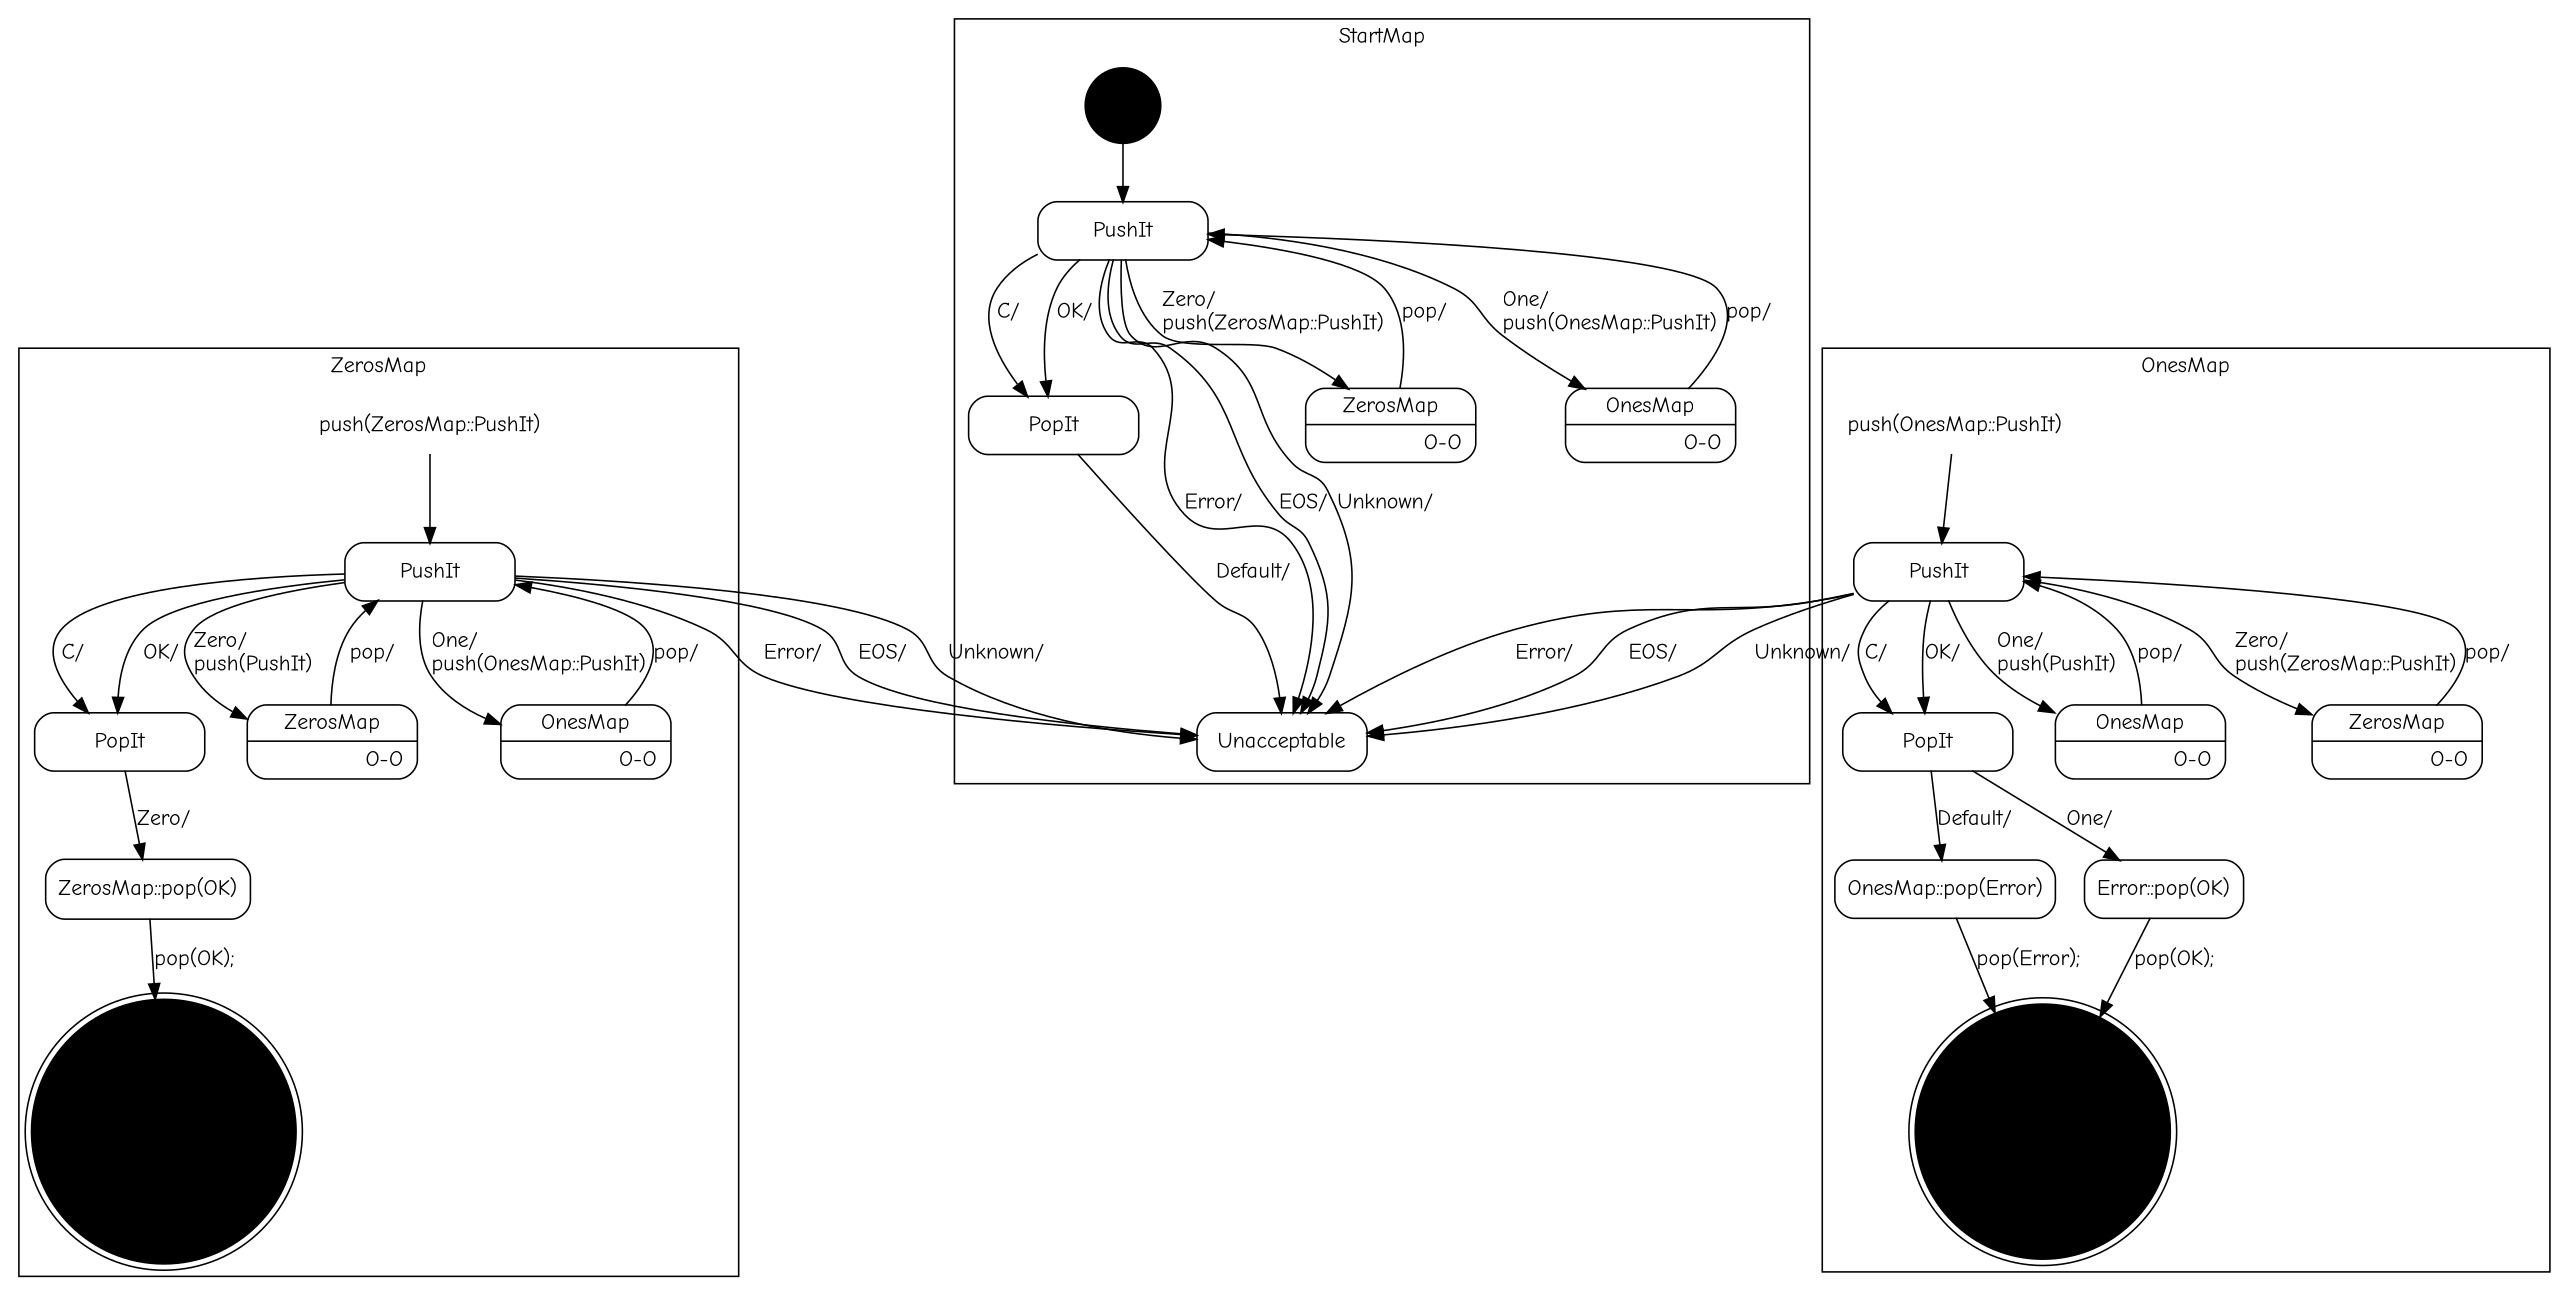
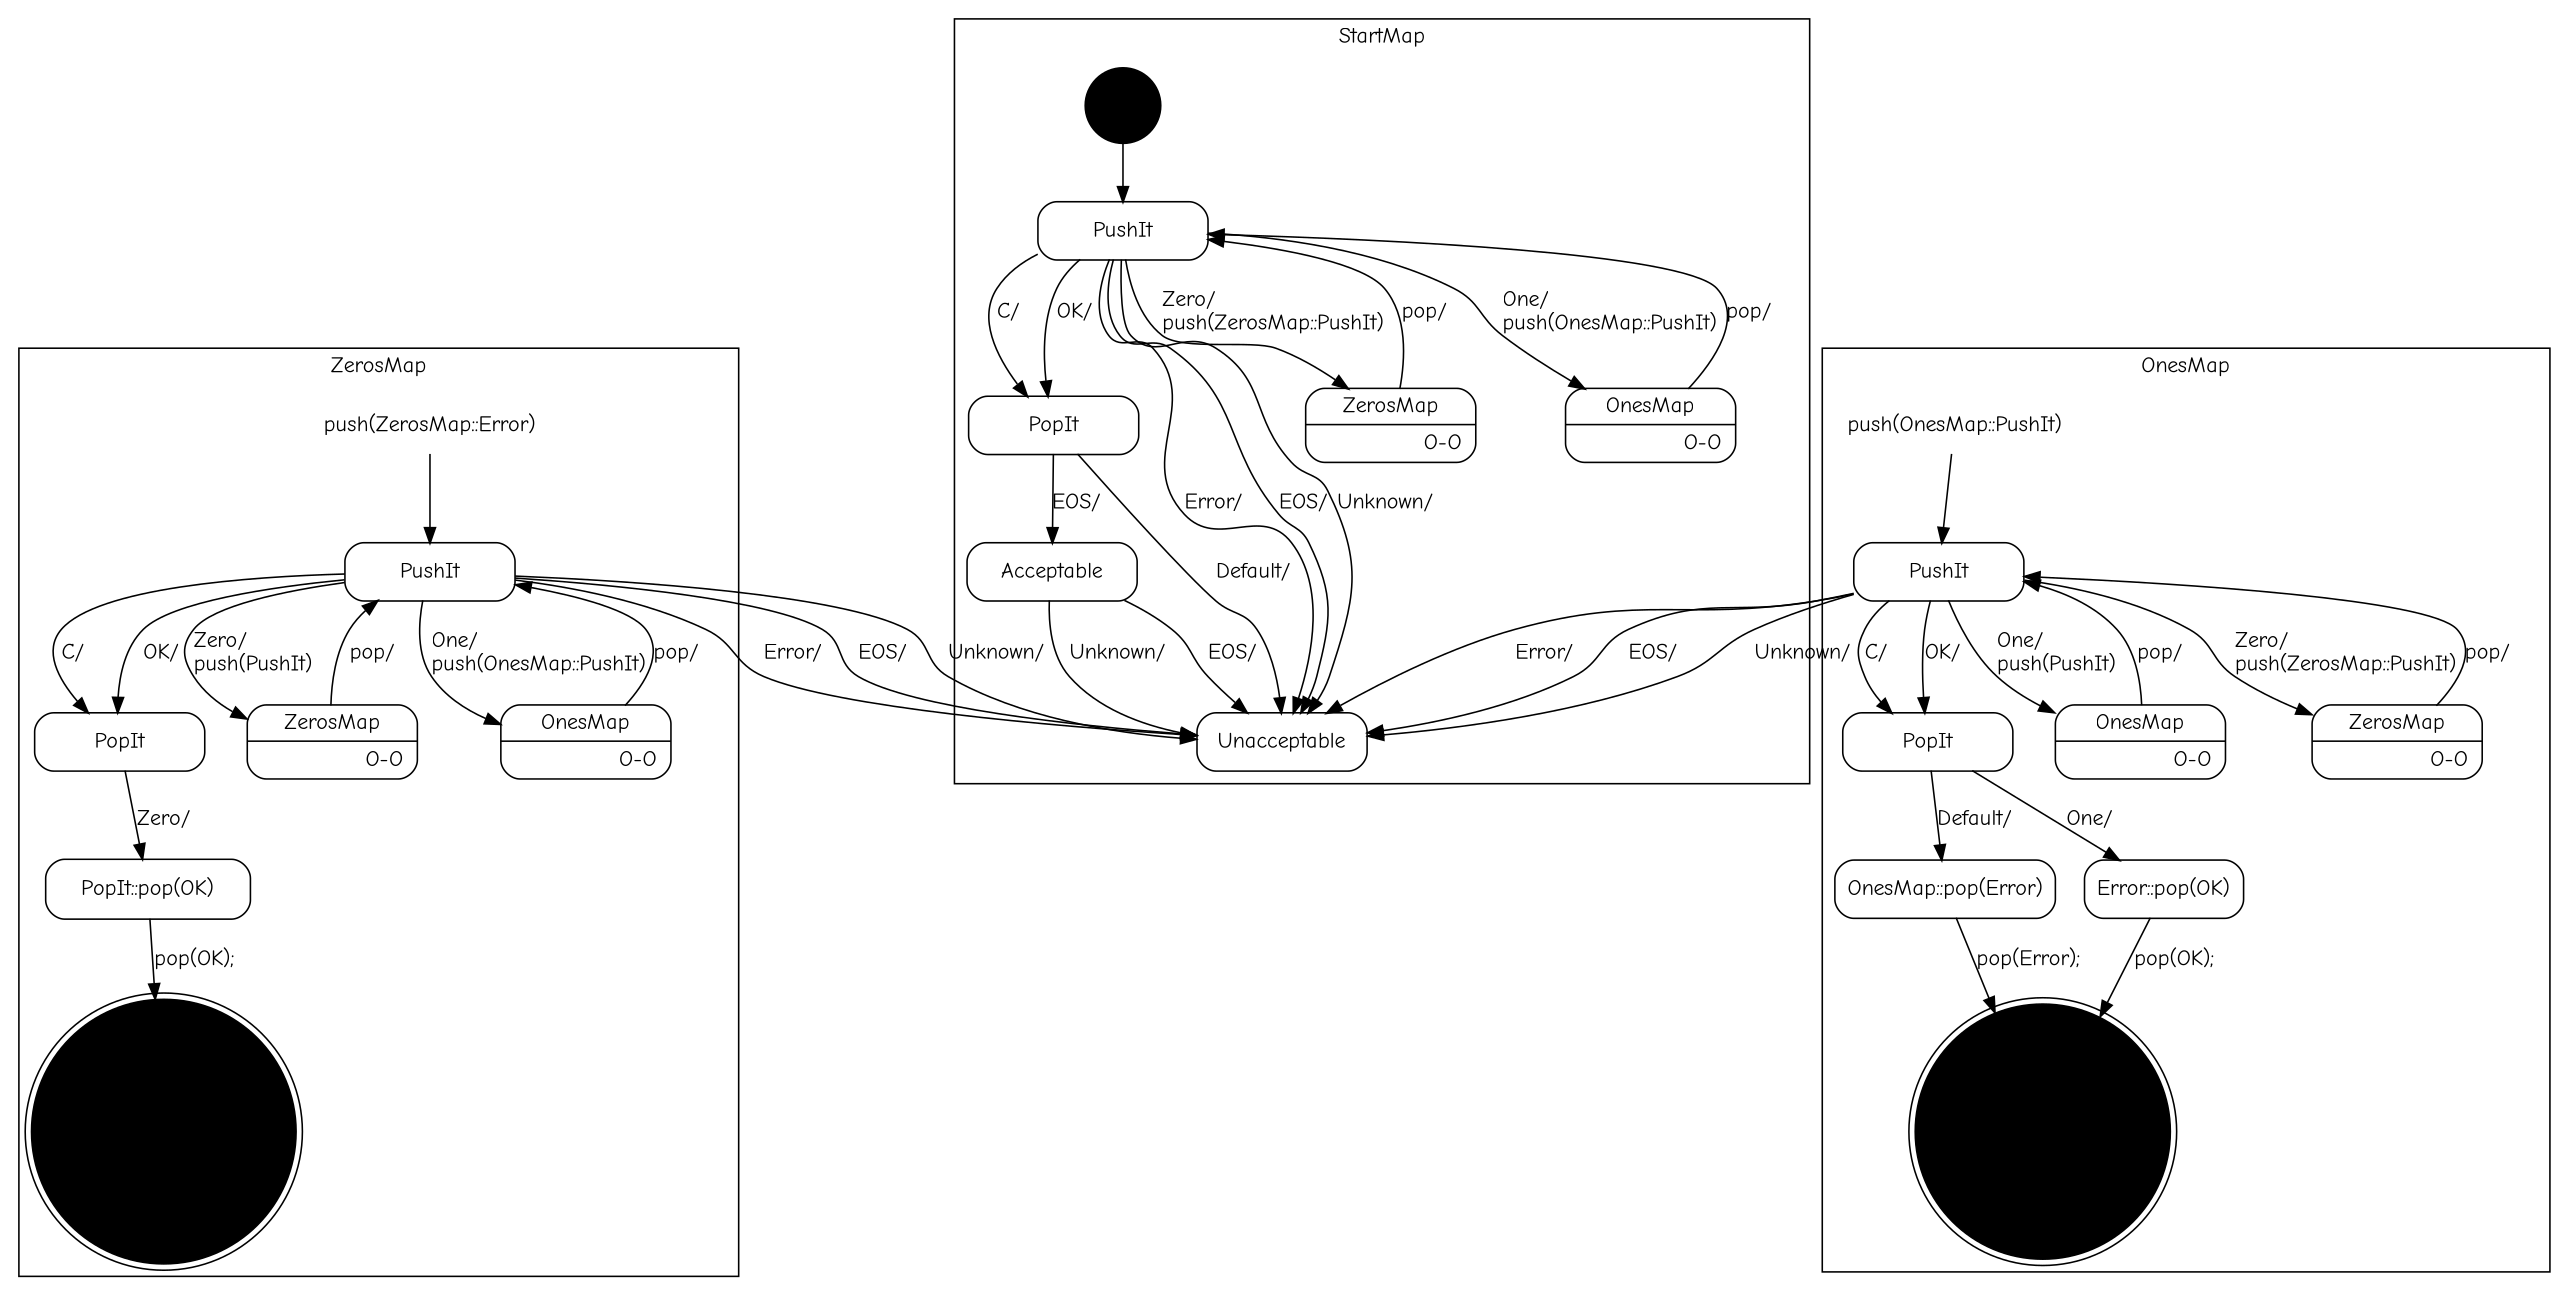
node "push(ZerosMap::PushIt)": label "push(ZerosMap::PushIt)" -> "push(ZerosMap::Error)"
node "Acceptable": added
node "ZerosMap::pop(OK)": label "ZerosMap::pop(OK)" -> "PopIt::pop(OK)"
